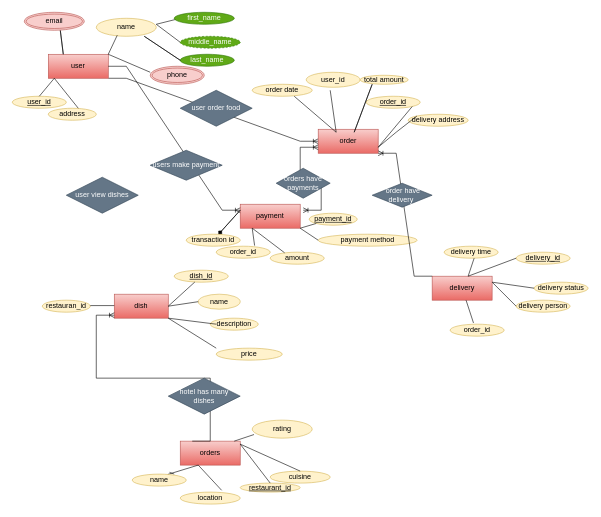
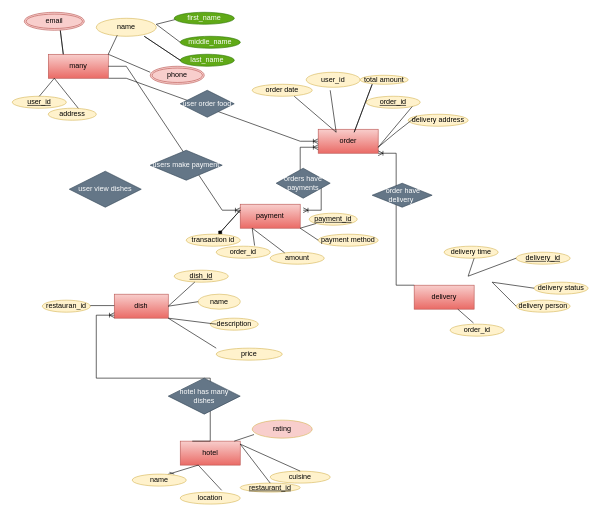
node "middle_name": style dashed -> solid
node "user": label "user" -> "many"
node "user order food": size 72x36 -> 54x27
node "user view dishes": moved (102, 195) -> (105, 189)
node "payment method": size 99x12 -> 60x12
node "delivery": moved (462, 288) -> (444, 297)
node "rating": fillcolor #fff2cc -> #f8cecc
node "orders": label "orders" -> "hotel"
